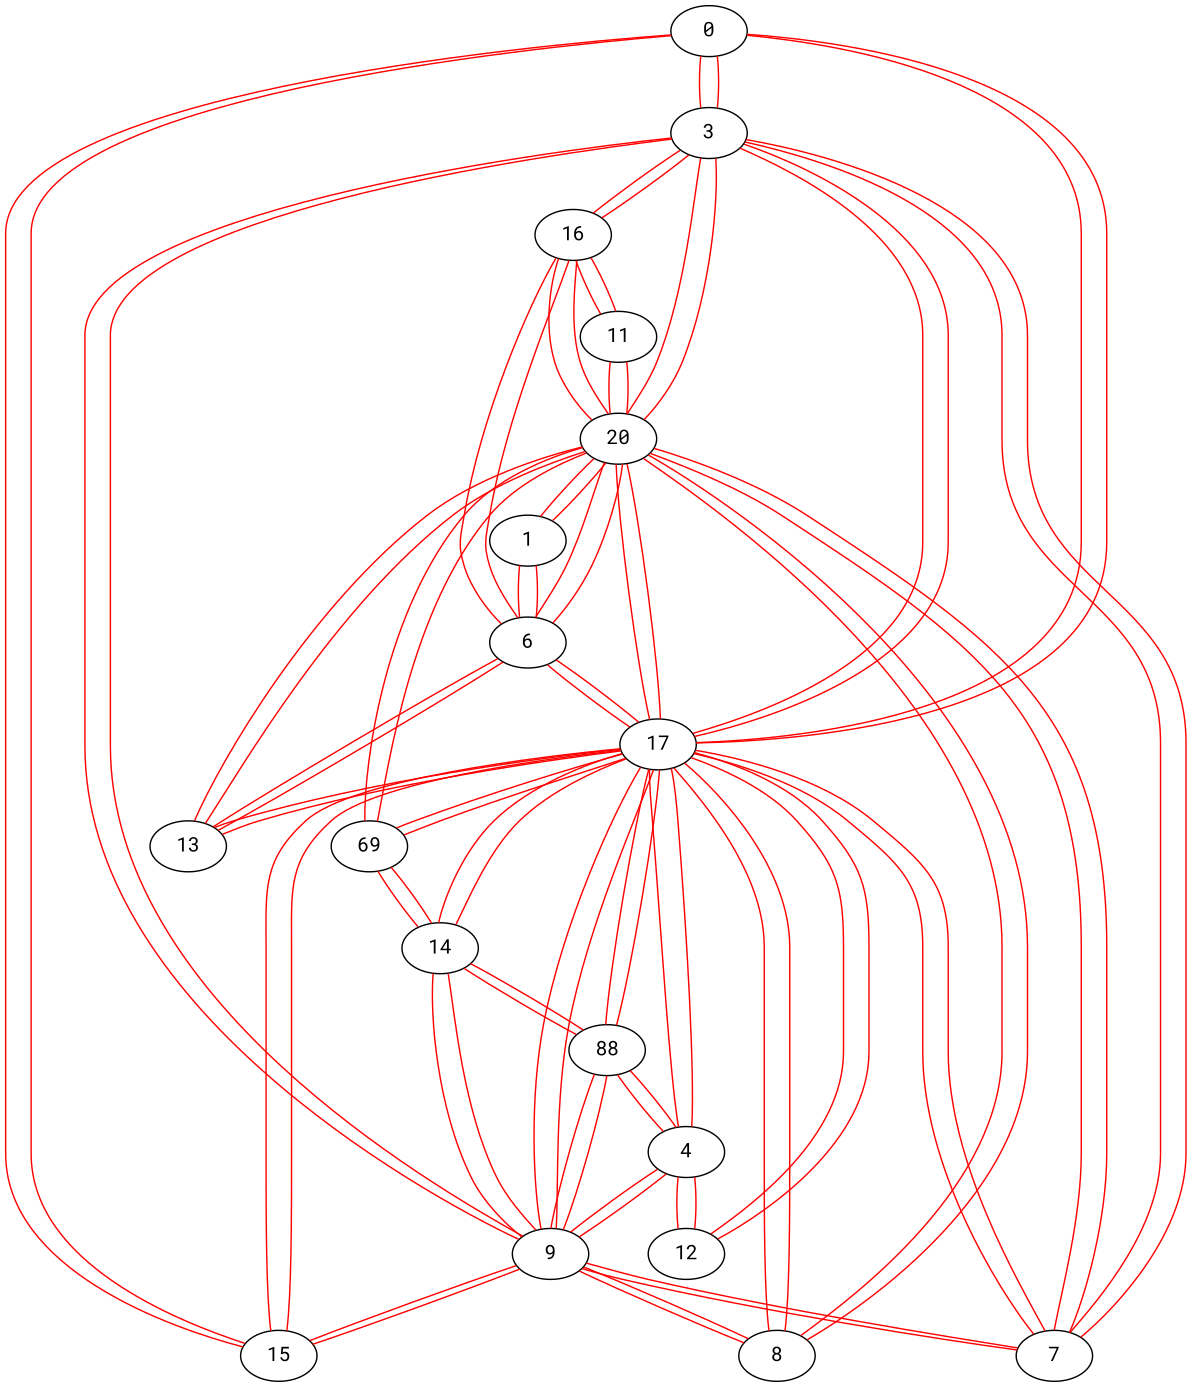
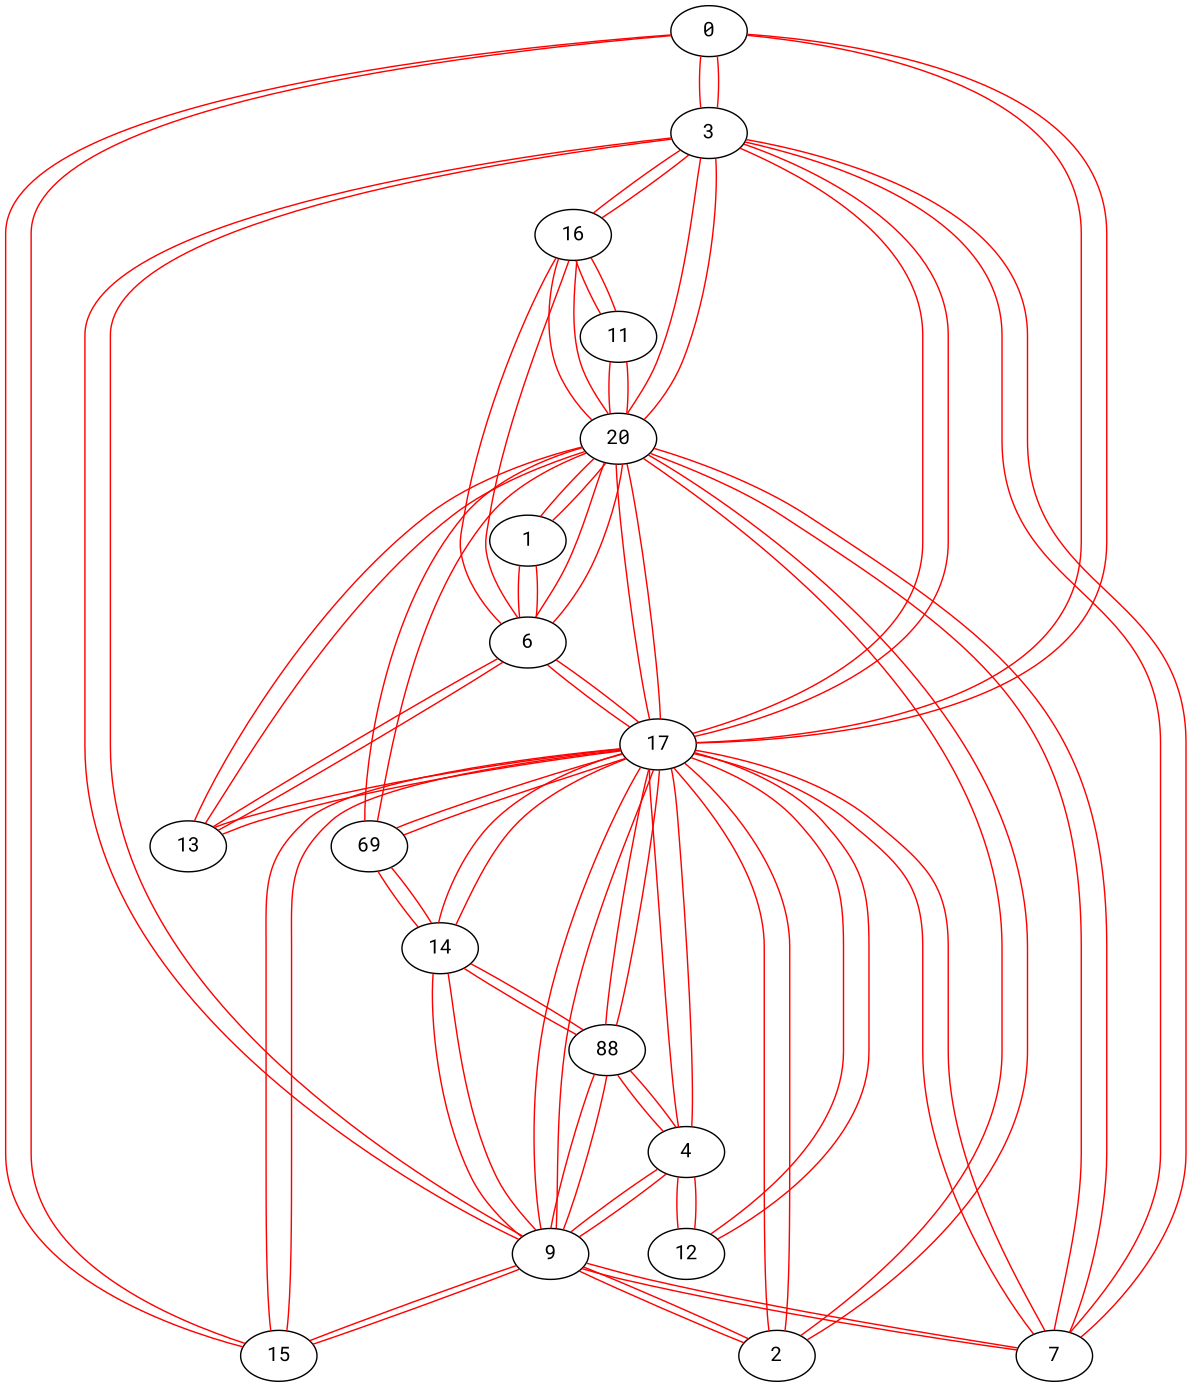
node "8": label "8" -> "2"
